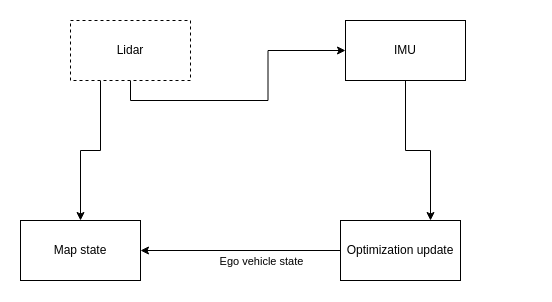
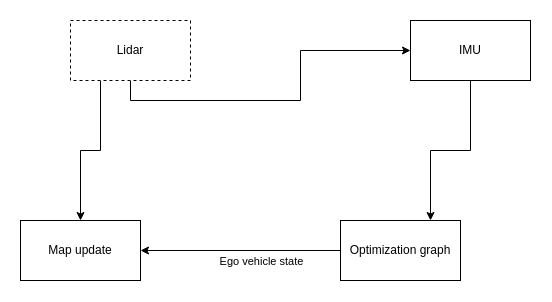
node "IMU": moved (406, 51) -> (471, 51)
node "Map state": label "Map state" -> "Map update"
node "Optimization update": label "Optimization update" -> "Optimization graph"
